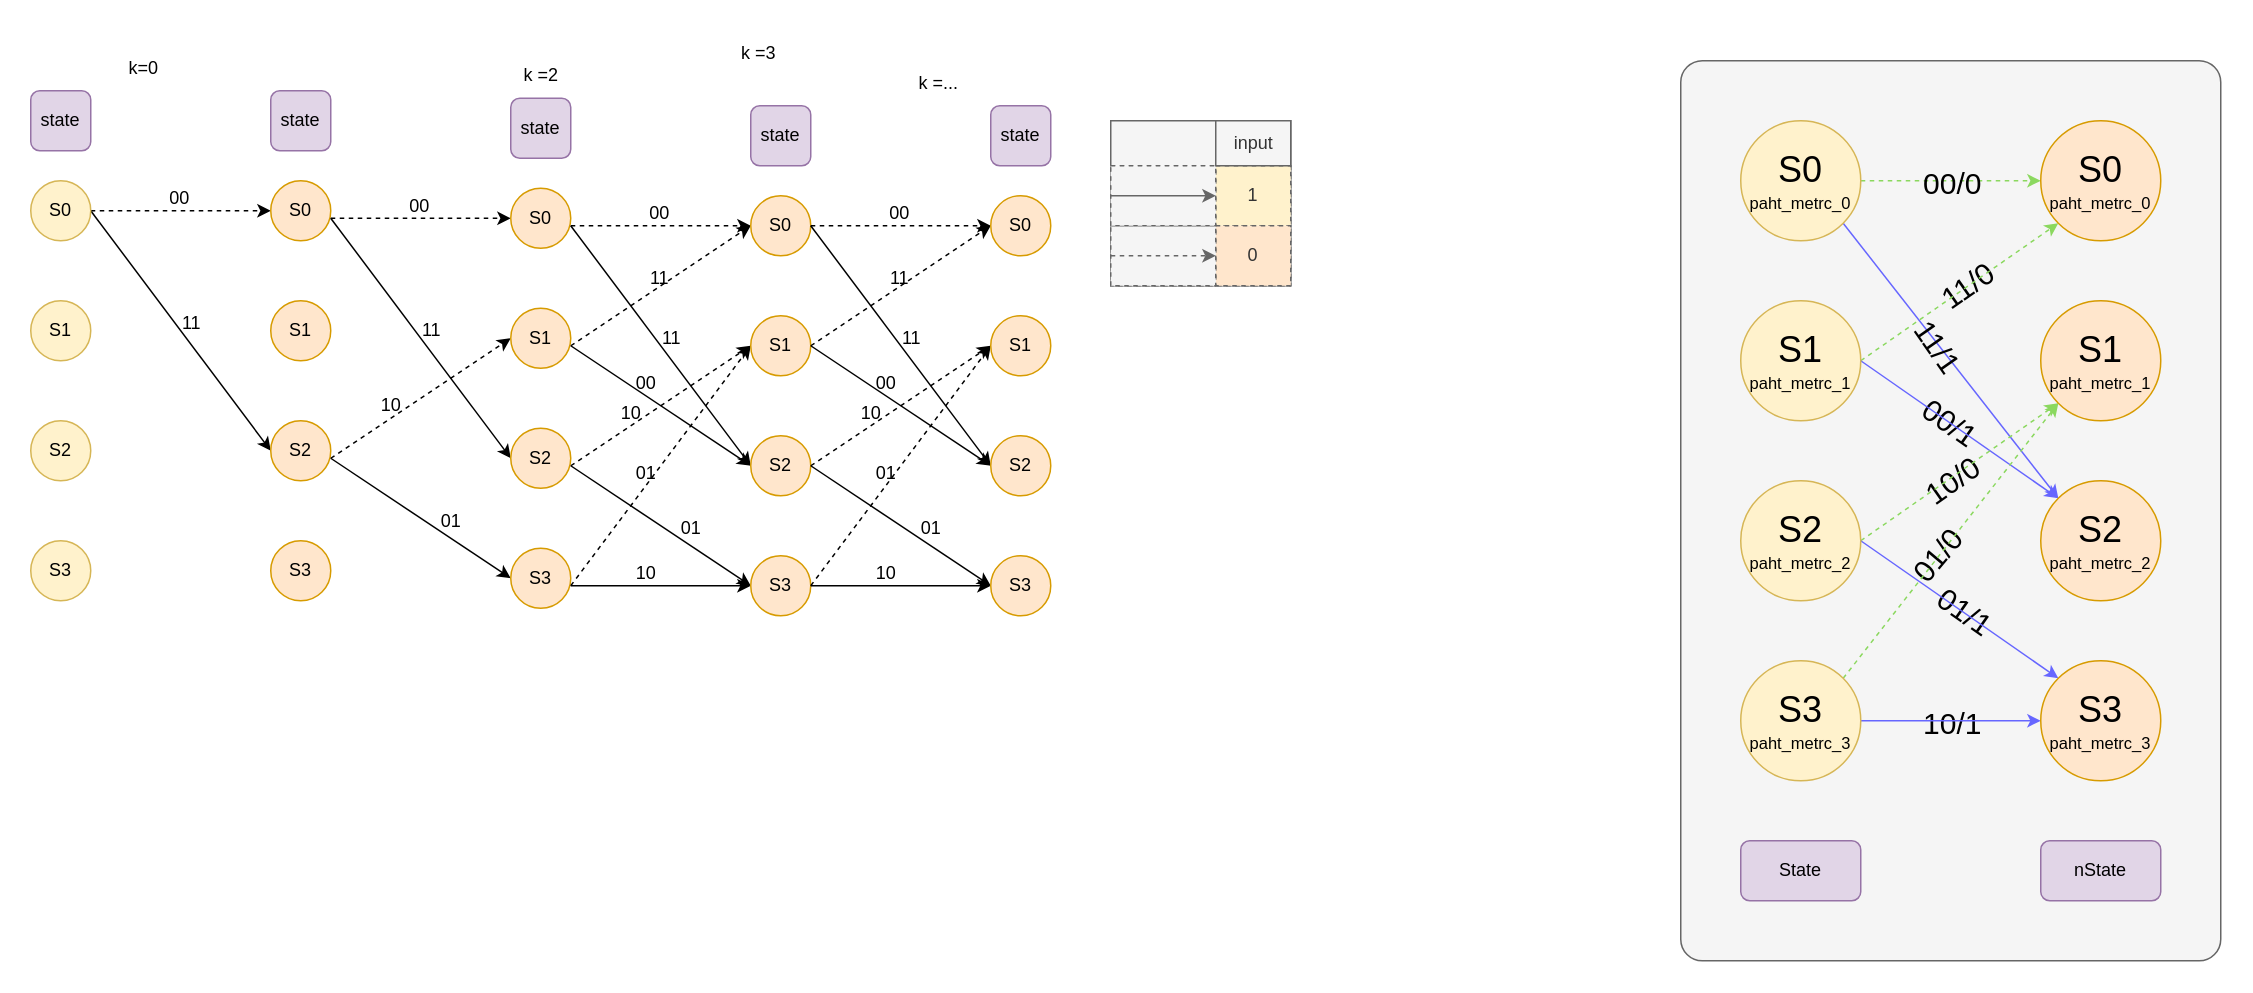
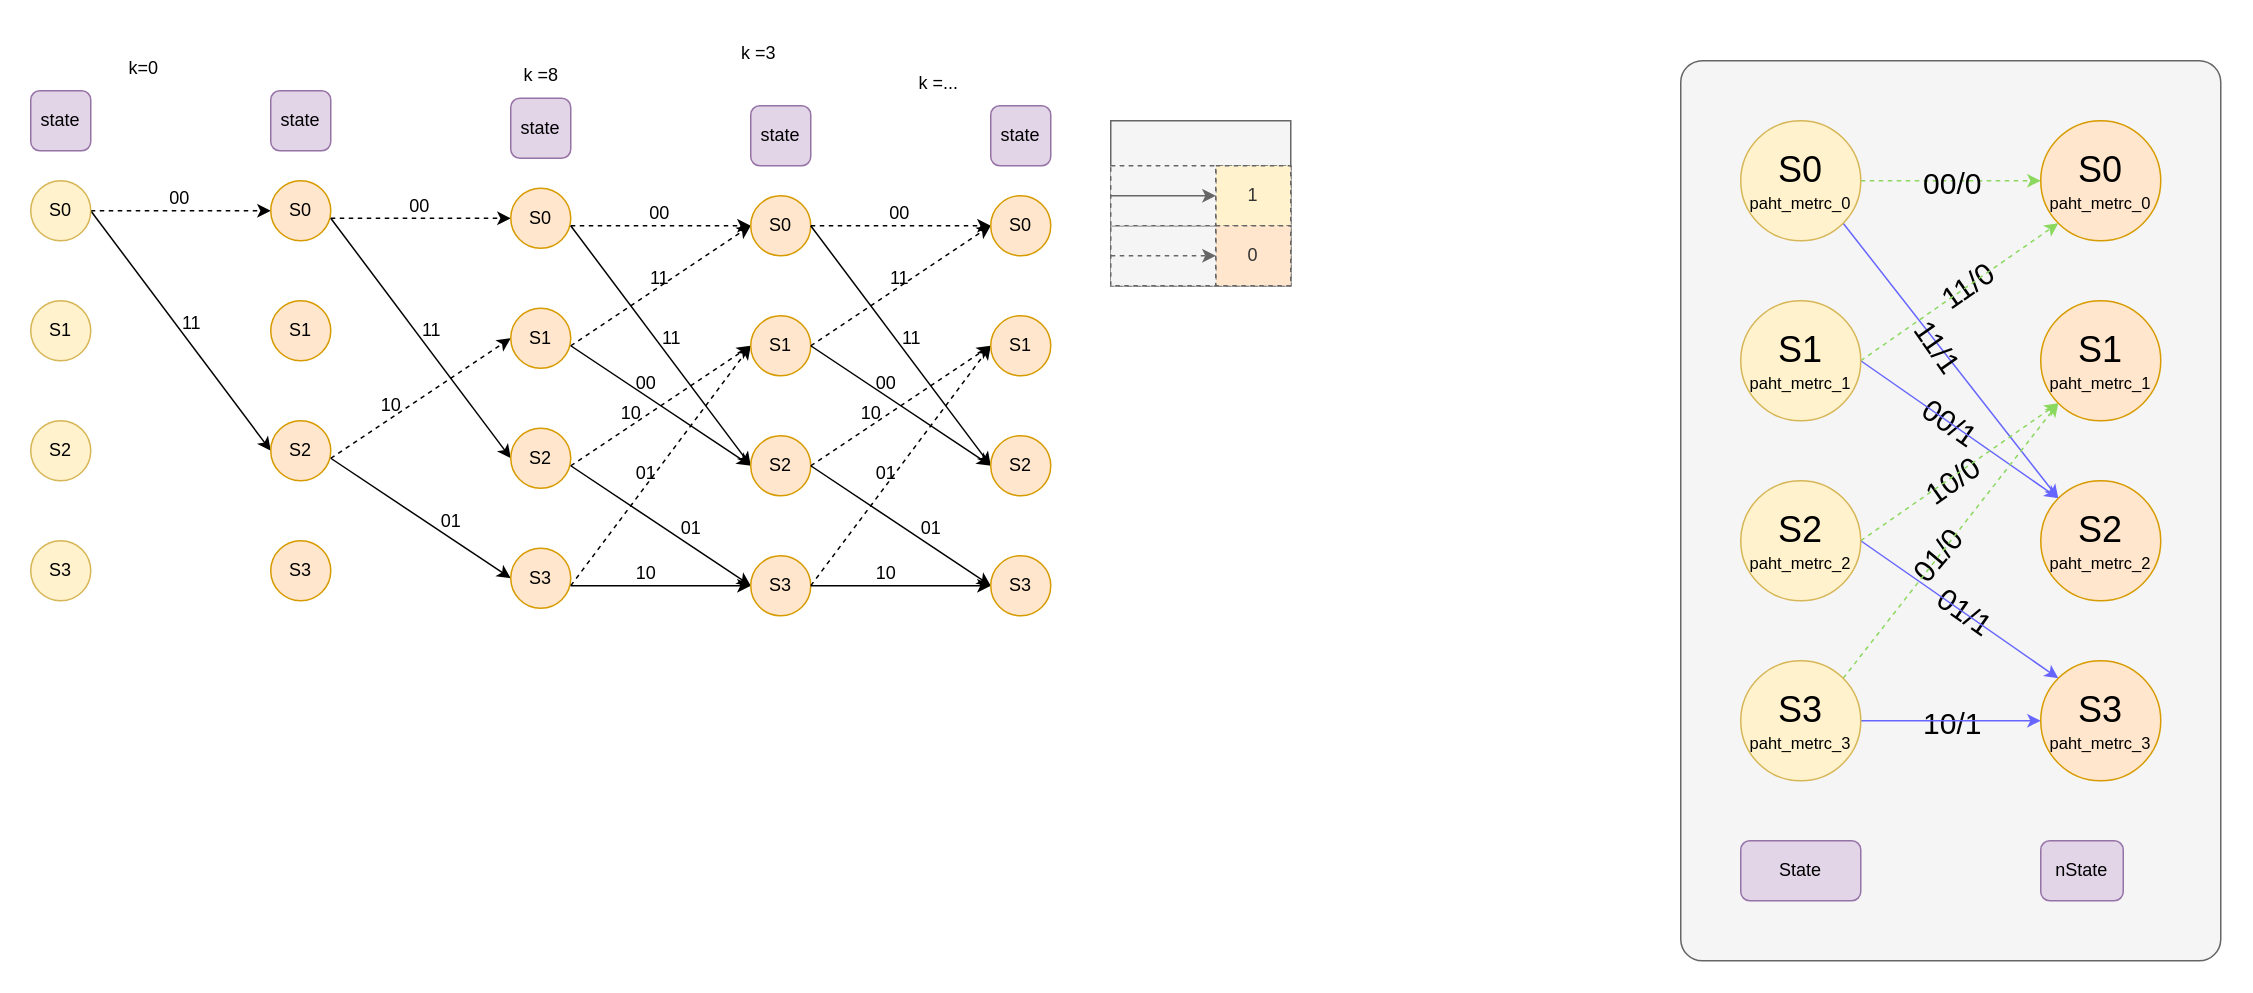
node "k =2": label "k =2" -> "k =8"
node "input": removed
node "nState": size 120x60 -> 83x60
